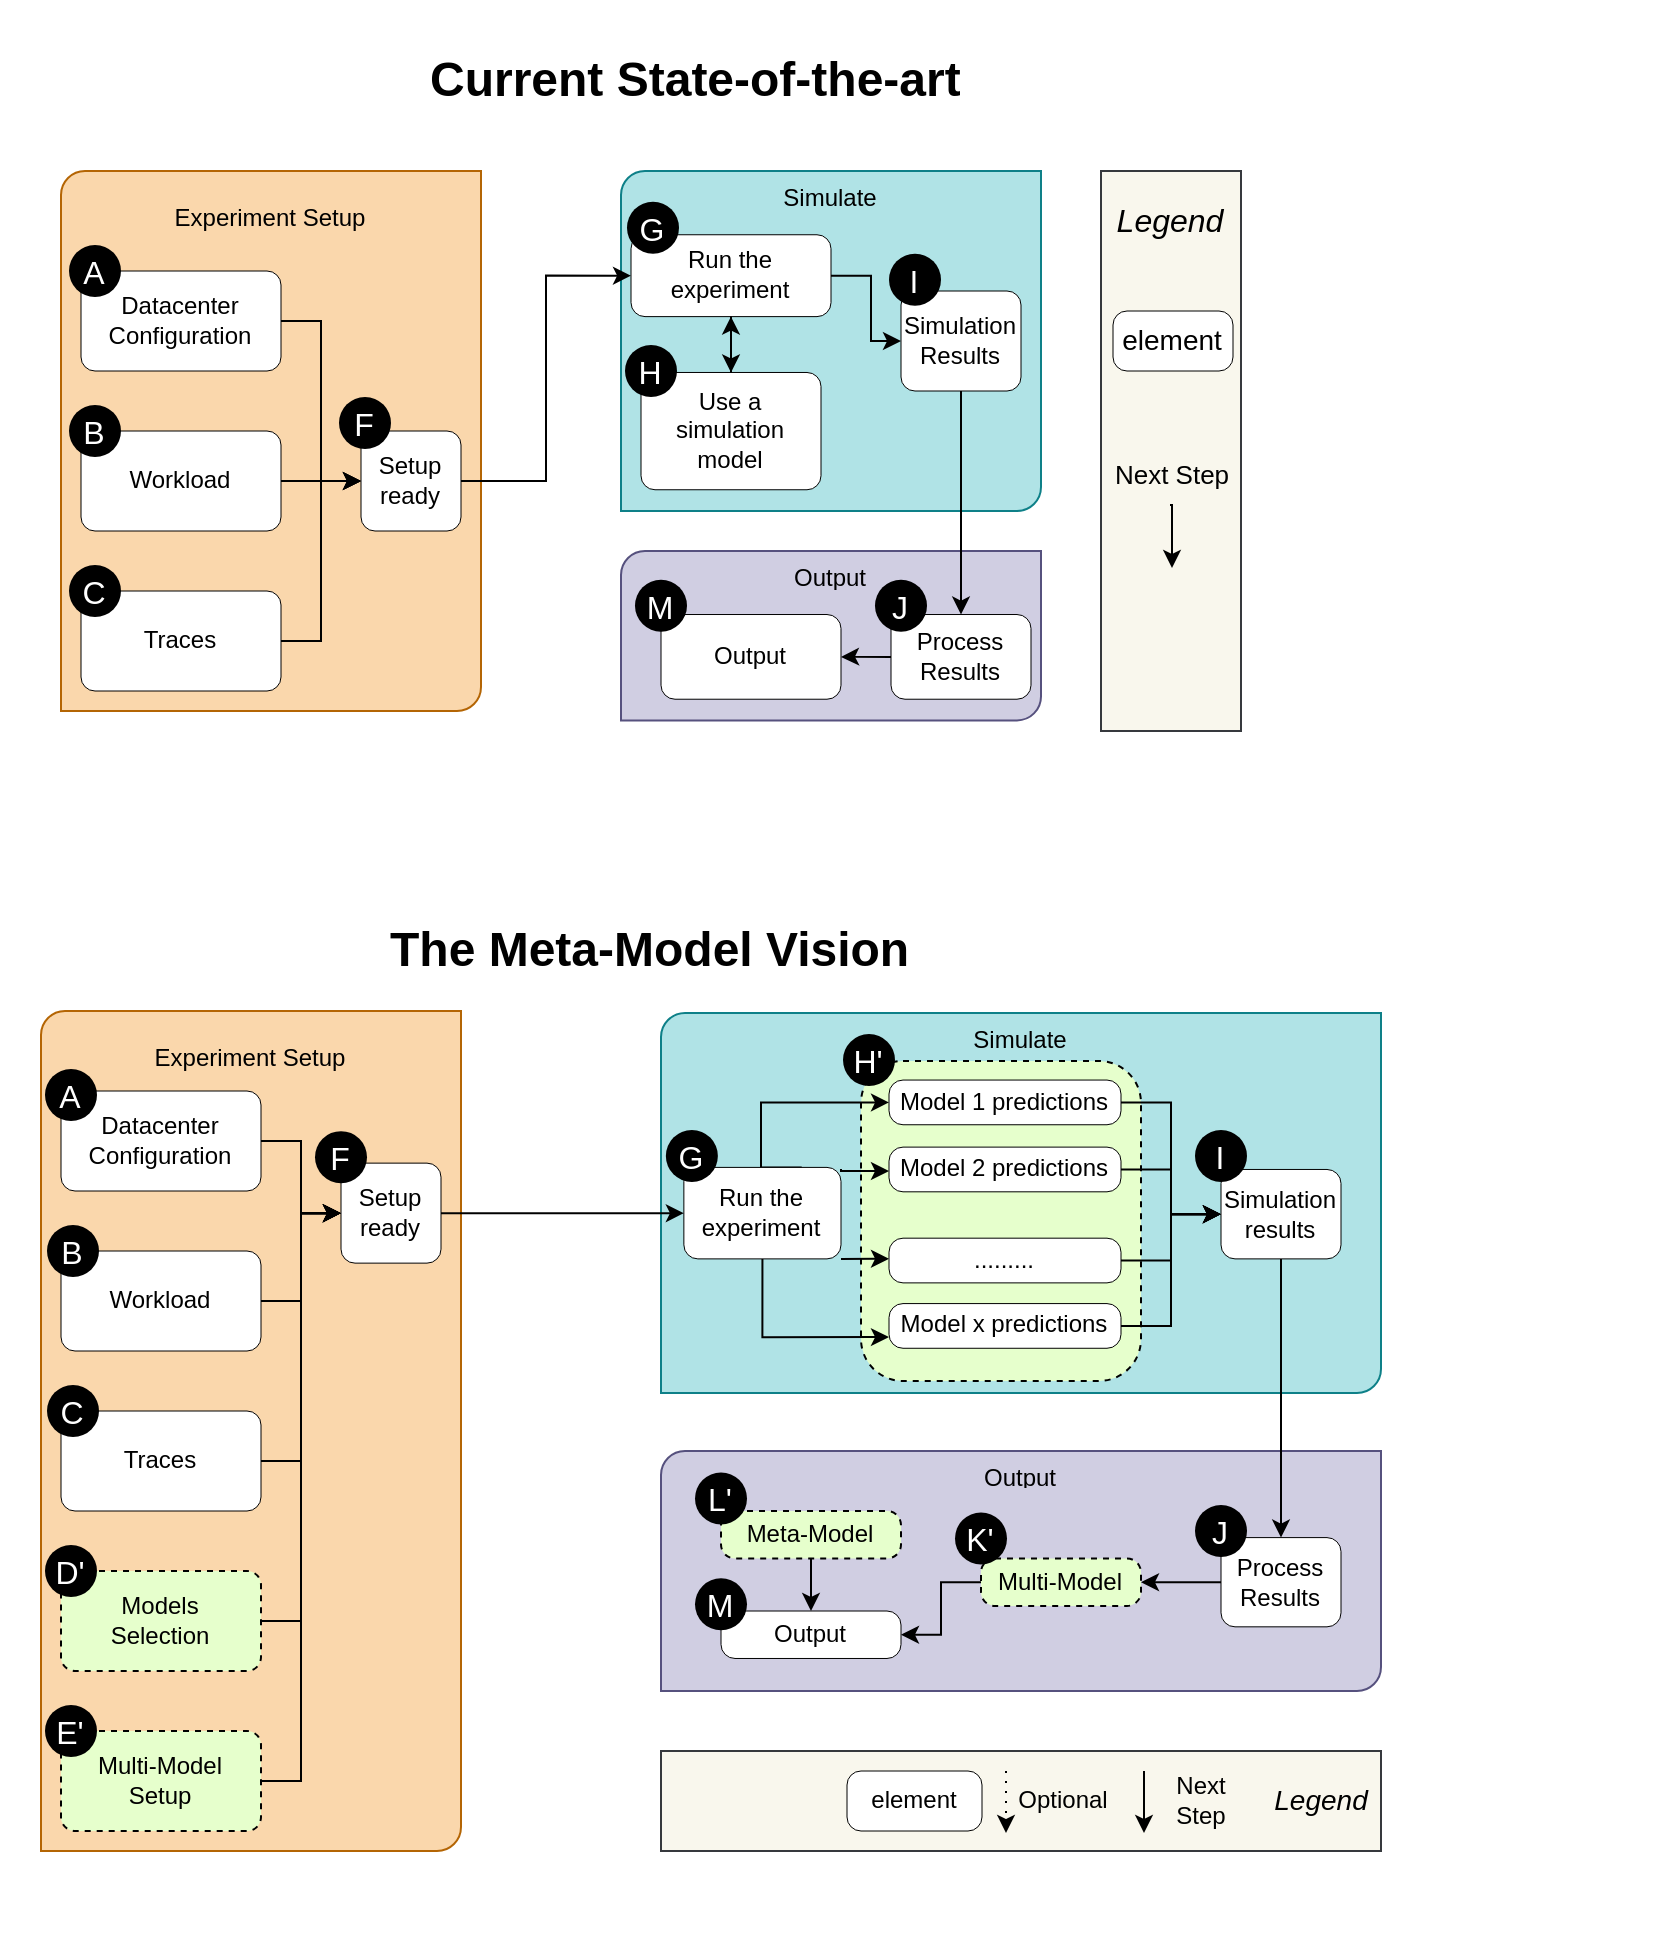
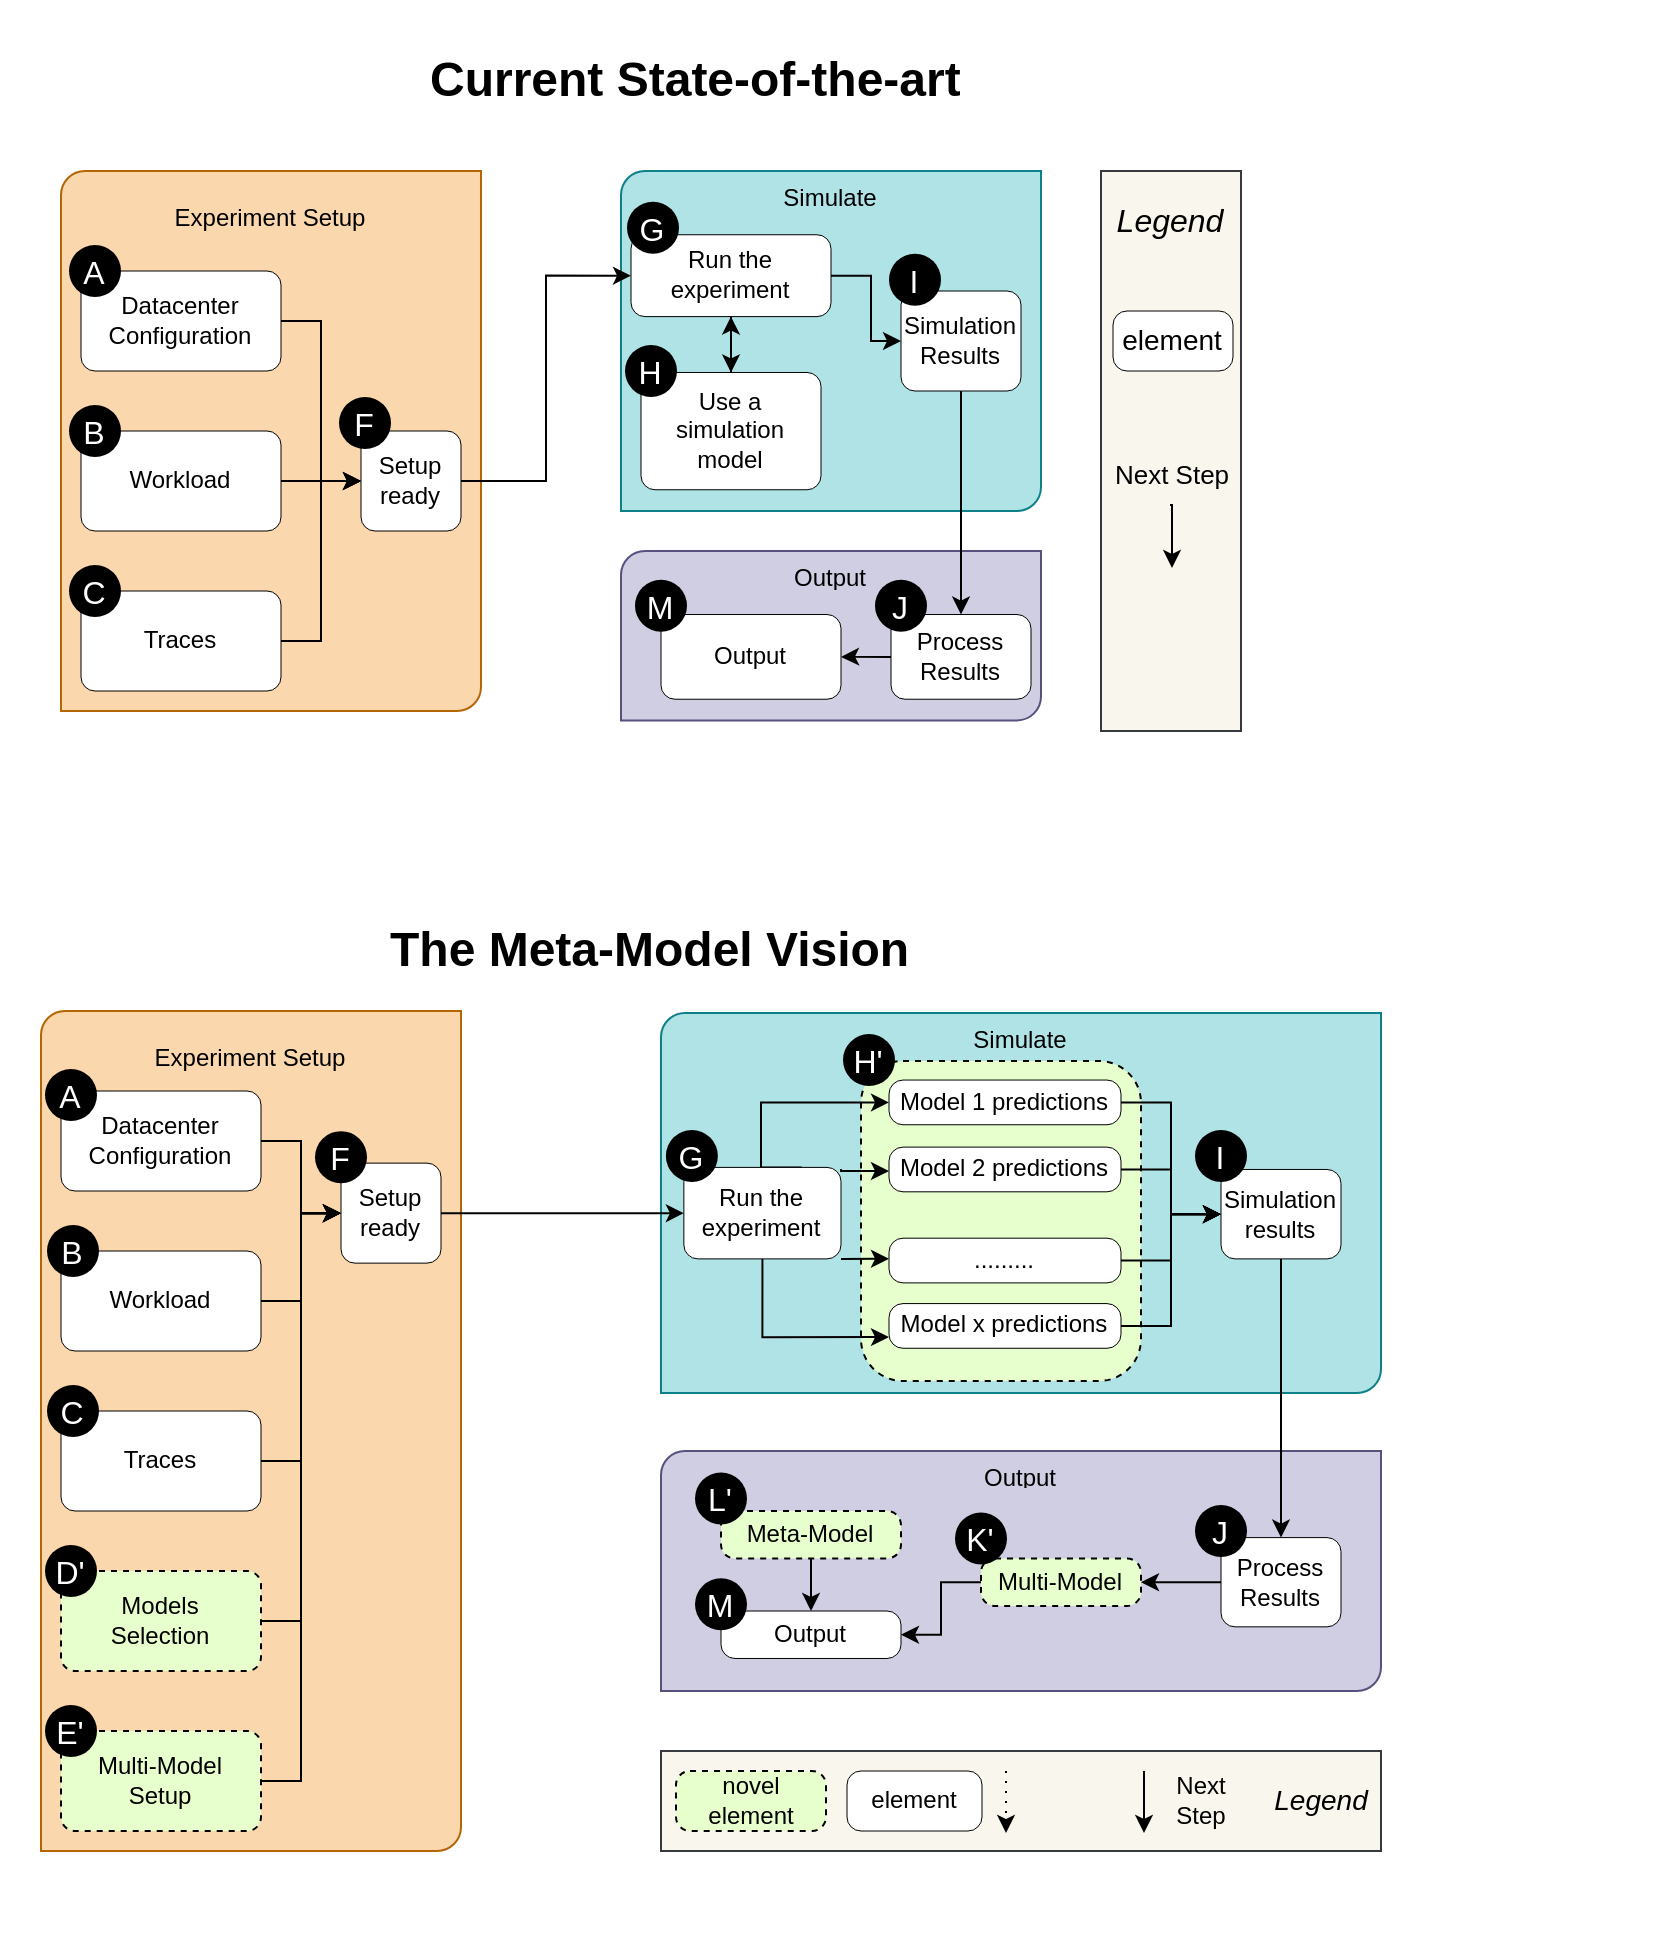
node "novel element": added
node "Optional": removed
